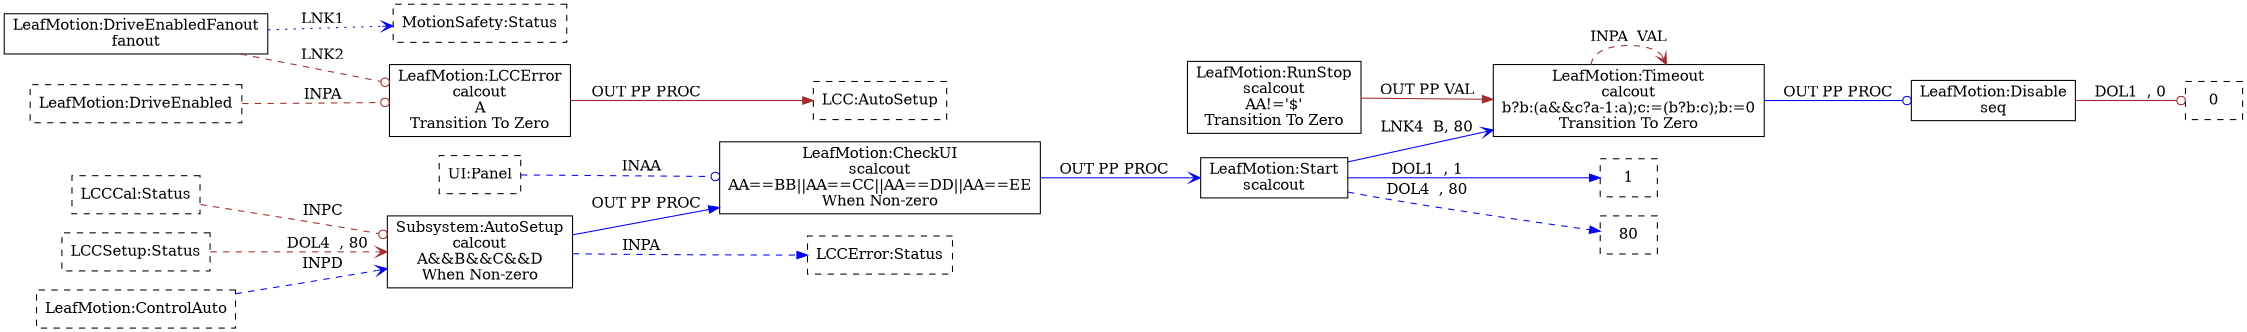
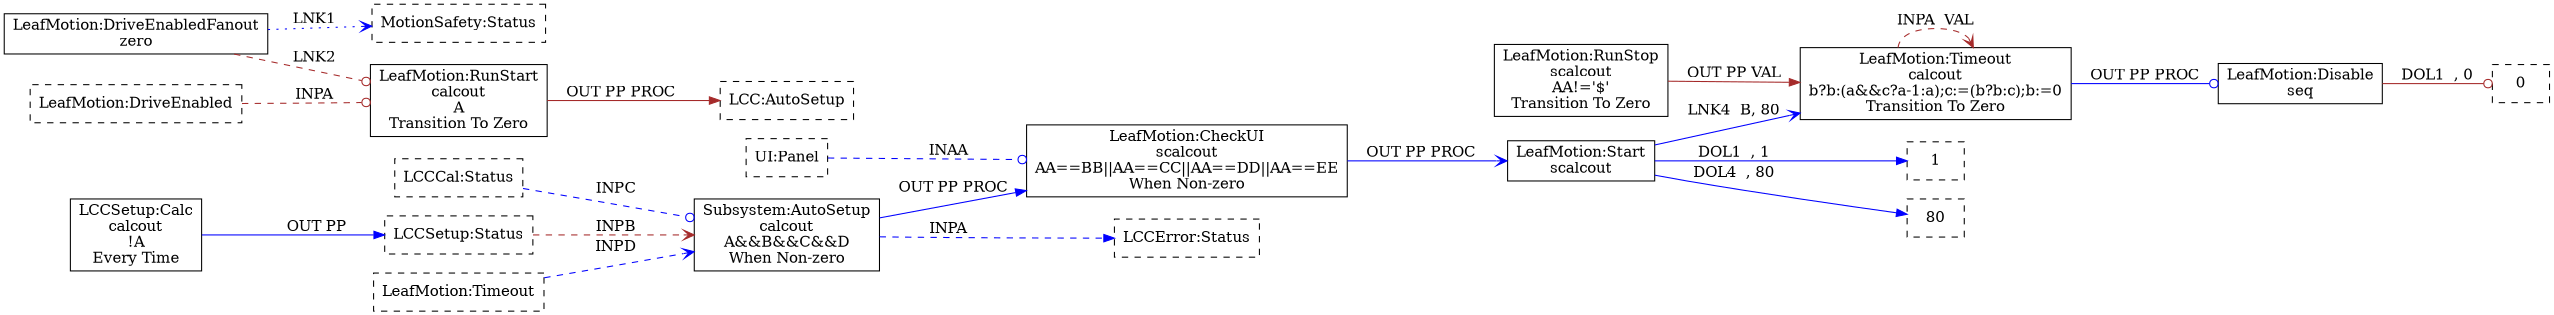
node "LeafMotion:DriveEnabledFanout fanout": label "LeafMotion:DriveEnabledFanout fanout" -> "LeafMotion:DriveEnabledFanout zero"
node "LeafMotion:LCCError calcout A Transition To Zero": label "LeafMotion:LCCError calcout A Transition To Zero" -> "LeafMotion:RunStart calcout A Transition To Zero"
edge "LeafMotion:Start scalcout" -> "80": style dashed -> solid
edge "LCCCal:Status" -> "Subsystem:AutoSetup calcout A&&B&&C&&D When Non-zero": color brown -> blue
node "LCCSetup:Calc calcout !A Every Time": added
edge "LCCSetup:Status" -> "Subsystem:AutoSetup calcout A&&B&&C&&D When Non-zero": label "DOL4  , 80" -> "INPB  "
node "LeafMotion:ControlAuto": label "LeafMotion:ControlAuto" -> "LeafMotion:Timeout"
